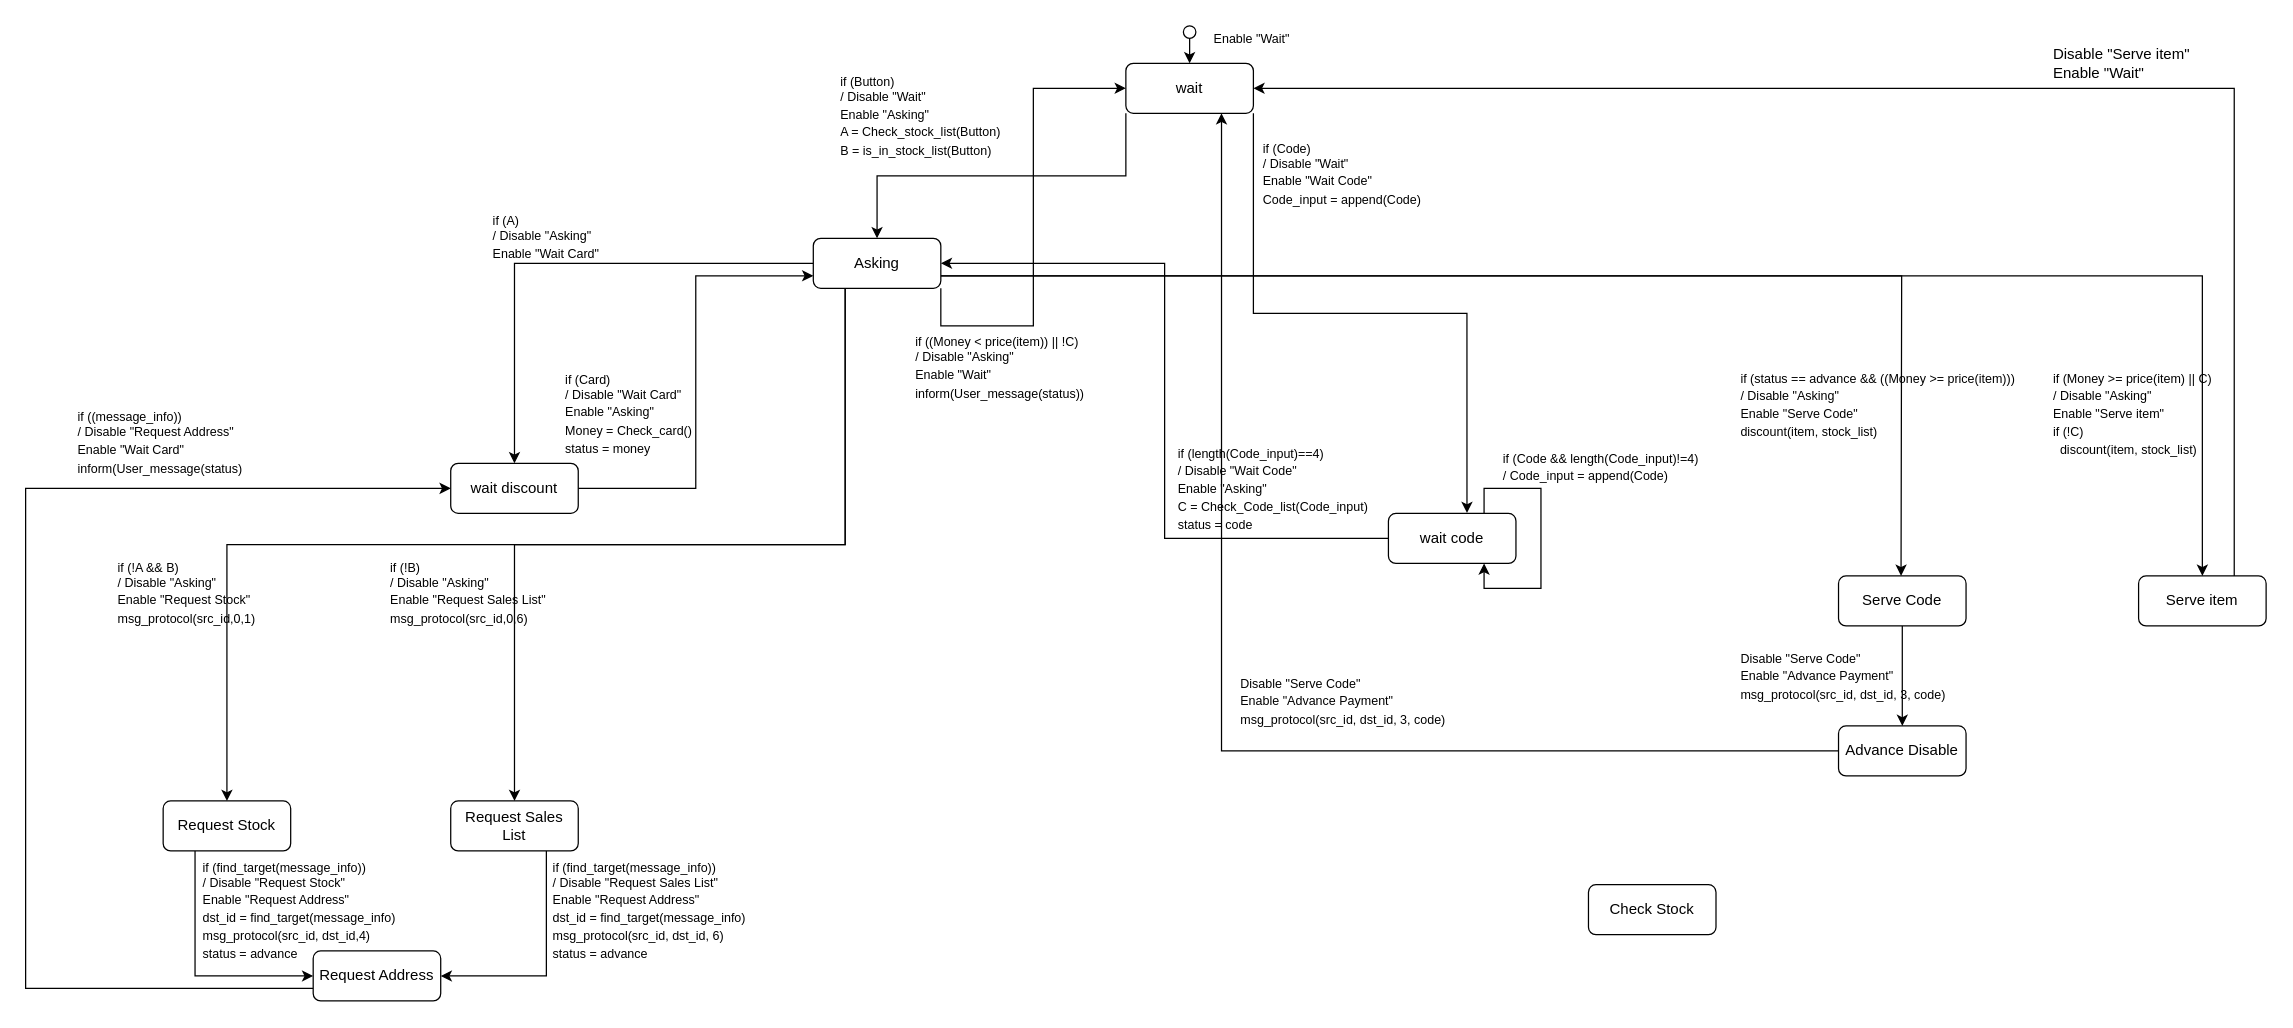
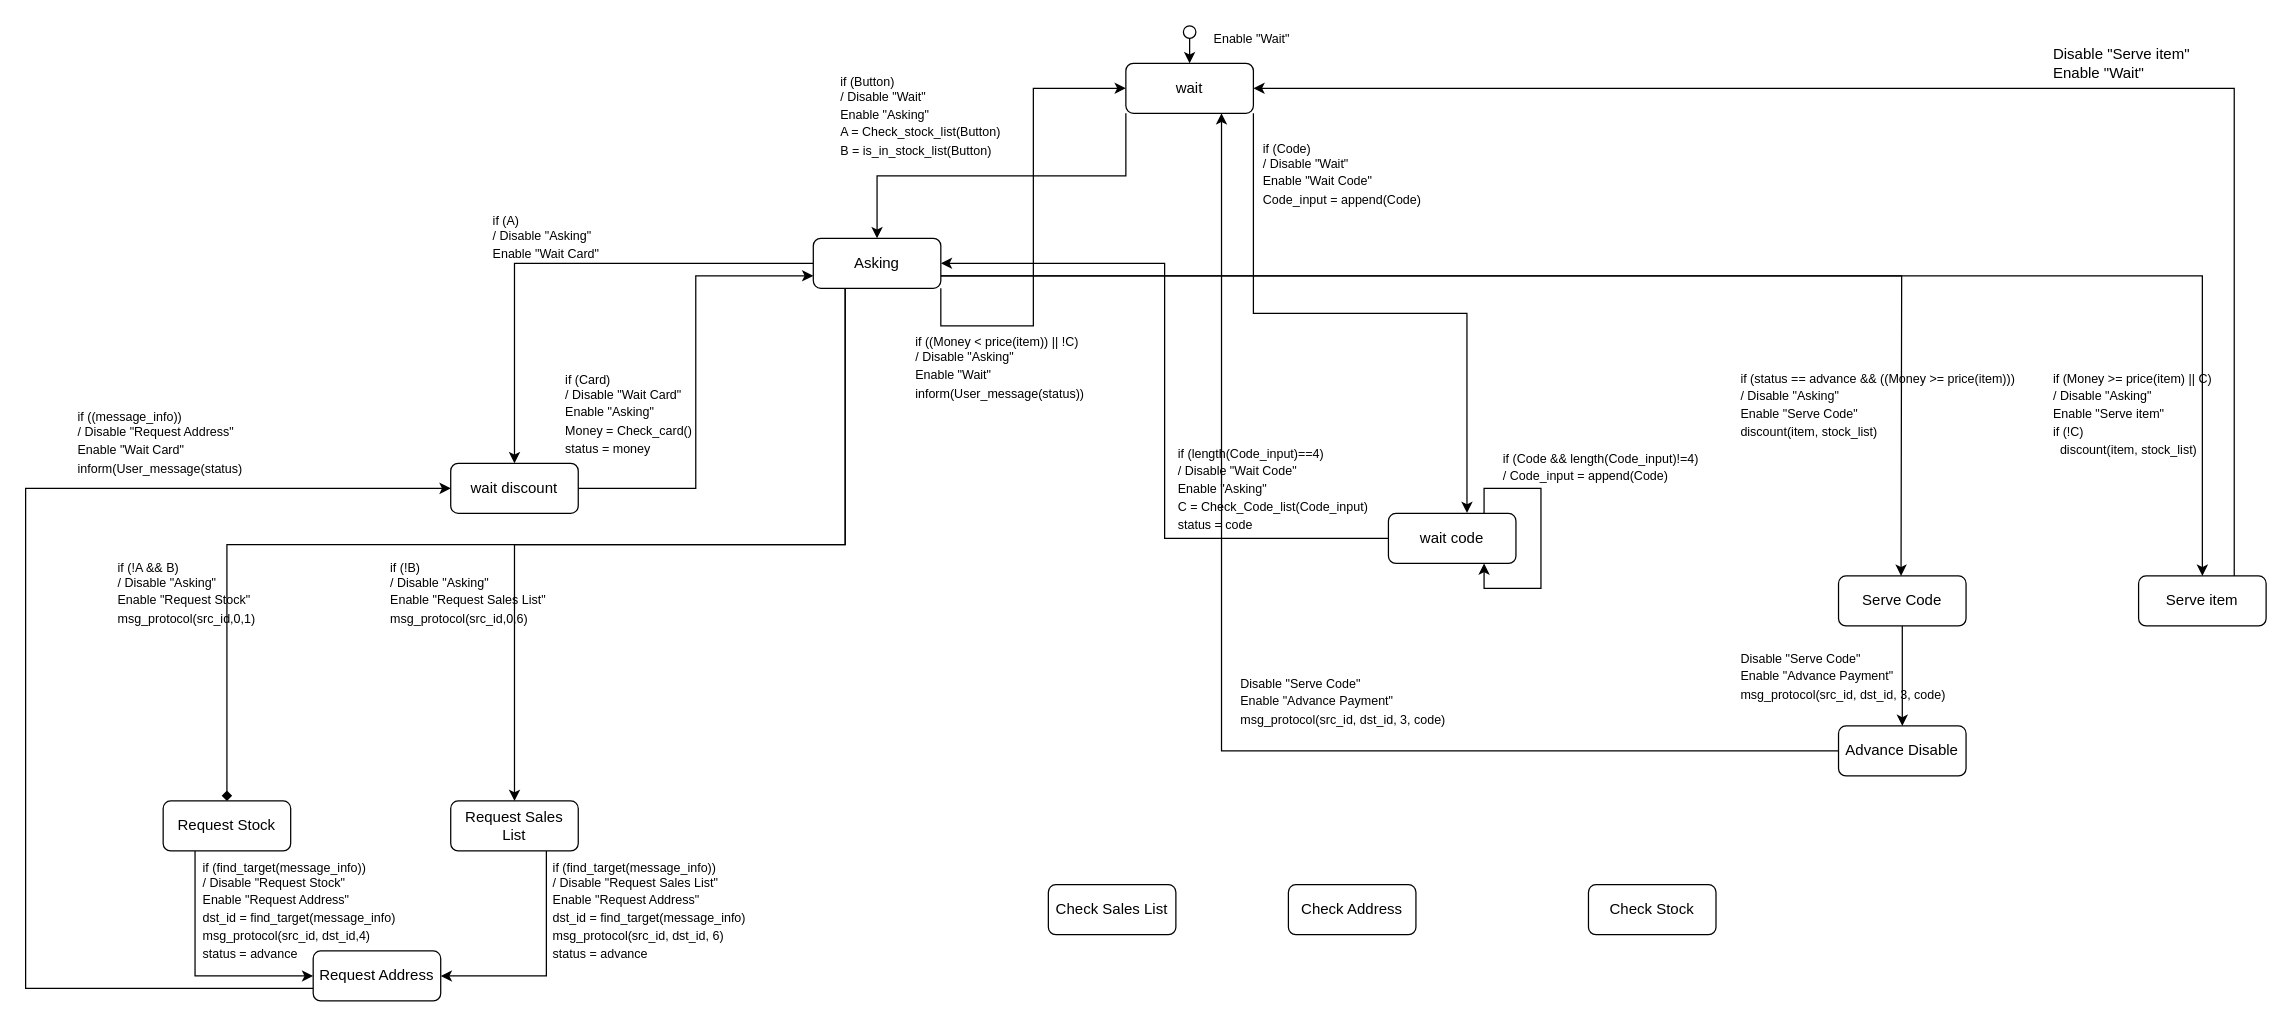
edge "Asking" -> "Request Stock": arrowhead classic -> diamond
node "Check Sales List": added
node "Check Address": added
